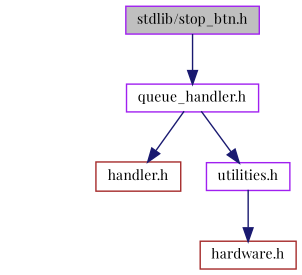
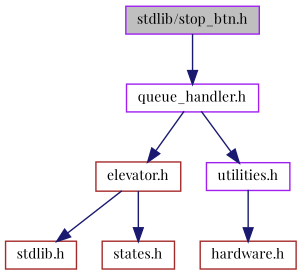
node "handler.h": label "handler.h" -> "elevator.h"
node "stdlib.h": added
node "states.h": added
